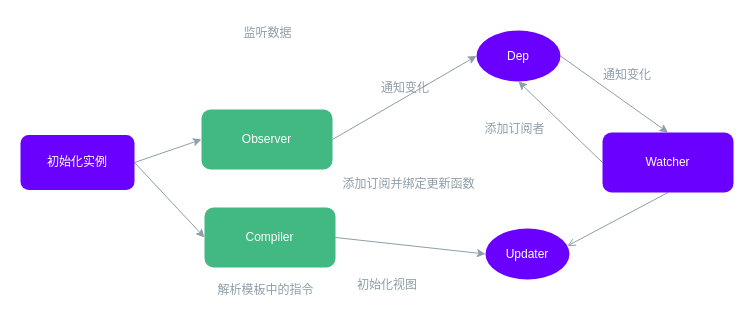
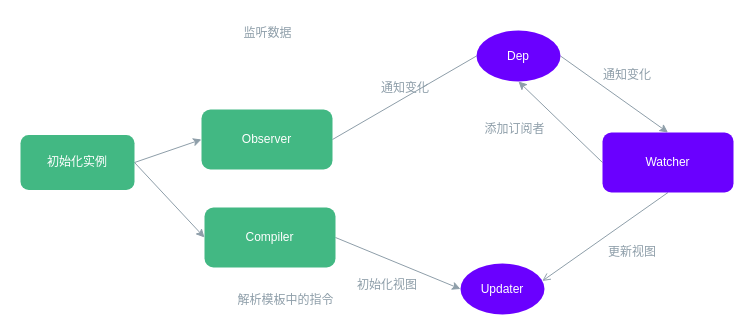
edge "Observer" -> "Dep": arrowhead classic -> none
node "初始化实例": fillcolor #6a00ff -> #42b883
node "添加订阅并绑定更新函数": removed
node "更新视图": added
node "Updater": moved (528, 254) -> (503, 289)
node "解析模板中的指令": moved (266, 291) -> (286, 301)
